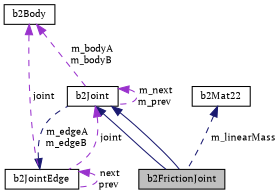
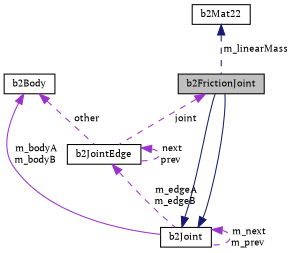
edge "b2Joint" -> "b2Body": style dashed -> solid
edge "b2JointEdge" -> "b2Body": label " joint" -> " other"
edge "b2Joint" -> "b2JointEdge": color midnightblue -> darkorchid3
edge "b2JointEdge" -> "b2Joint": now "b2JointEdge" -> "b2FrictionJoint"
